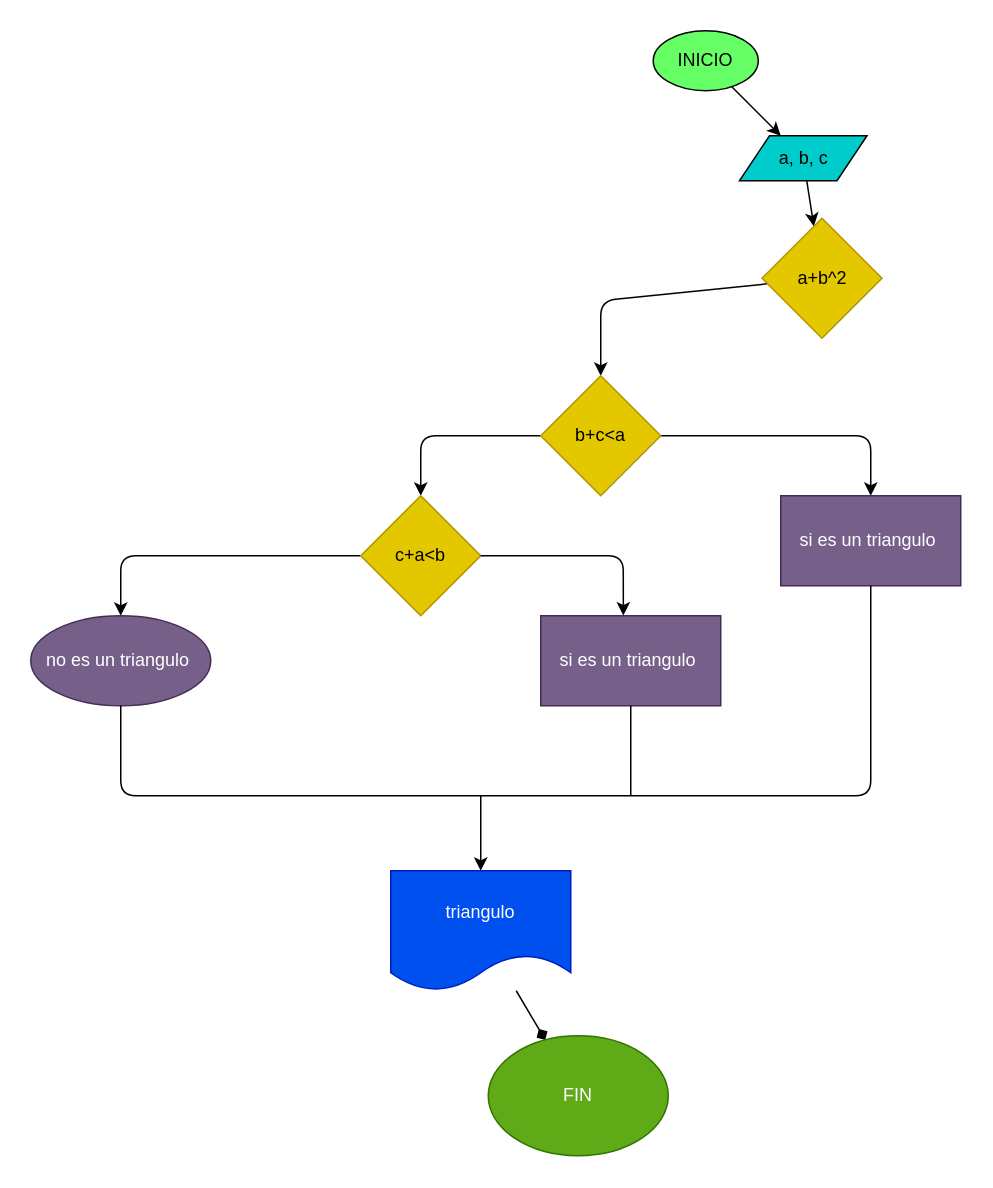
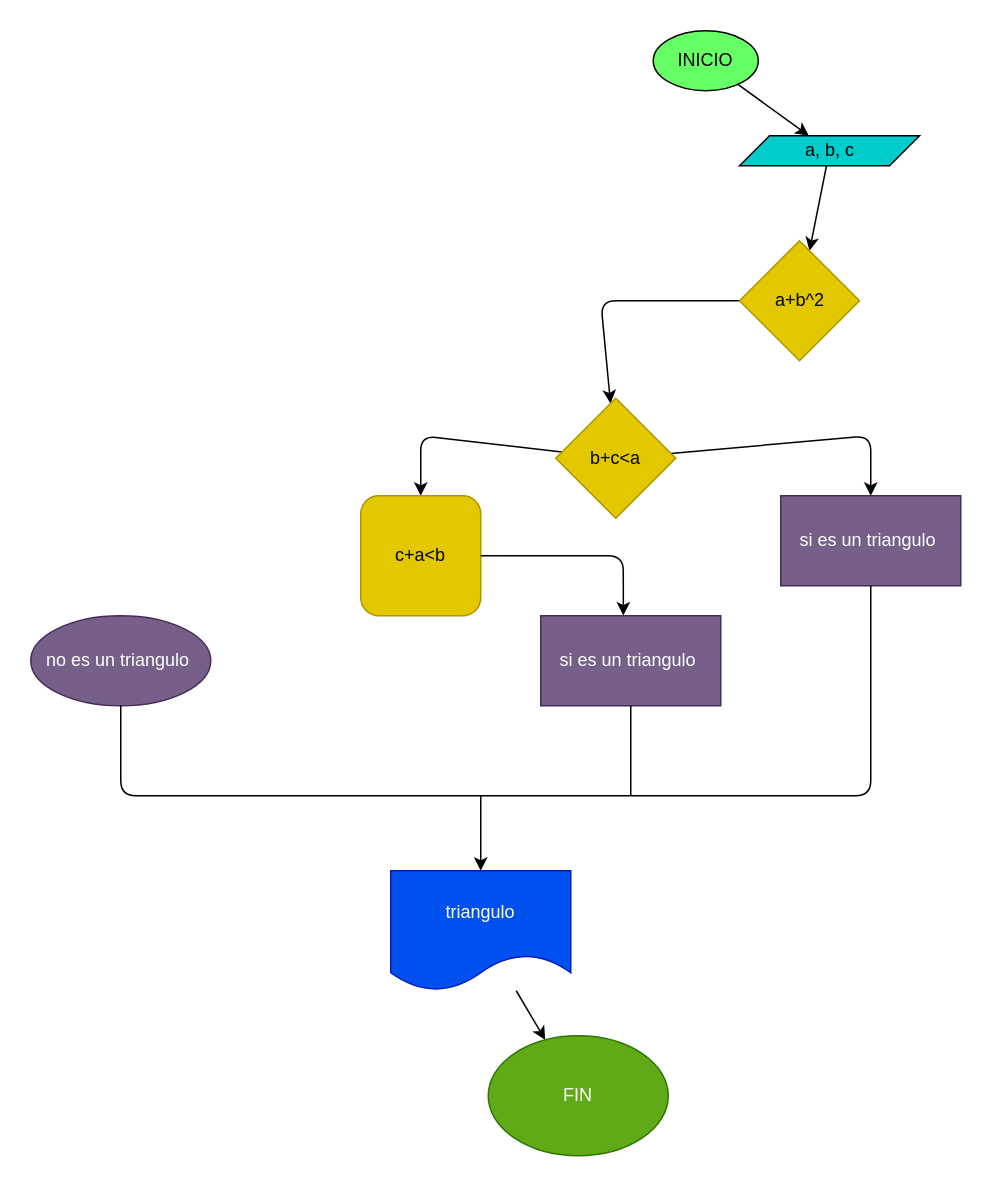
node "a, b, c": size 128x45 -> 180x30
node "a+b^2": moved (822, 278) -> (800, 301)
node "b+c<a": moved (601, 436) -> (616, 458)
edge "c+a<b" -> "no es un triangulo": removed
node "c+a<b": shape diamond -> rounded rectangle
edge "triangulo" -> "FIN": arrowhead diamond -> classic
